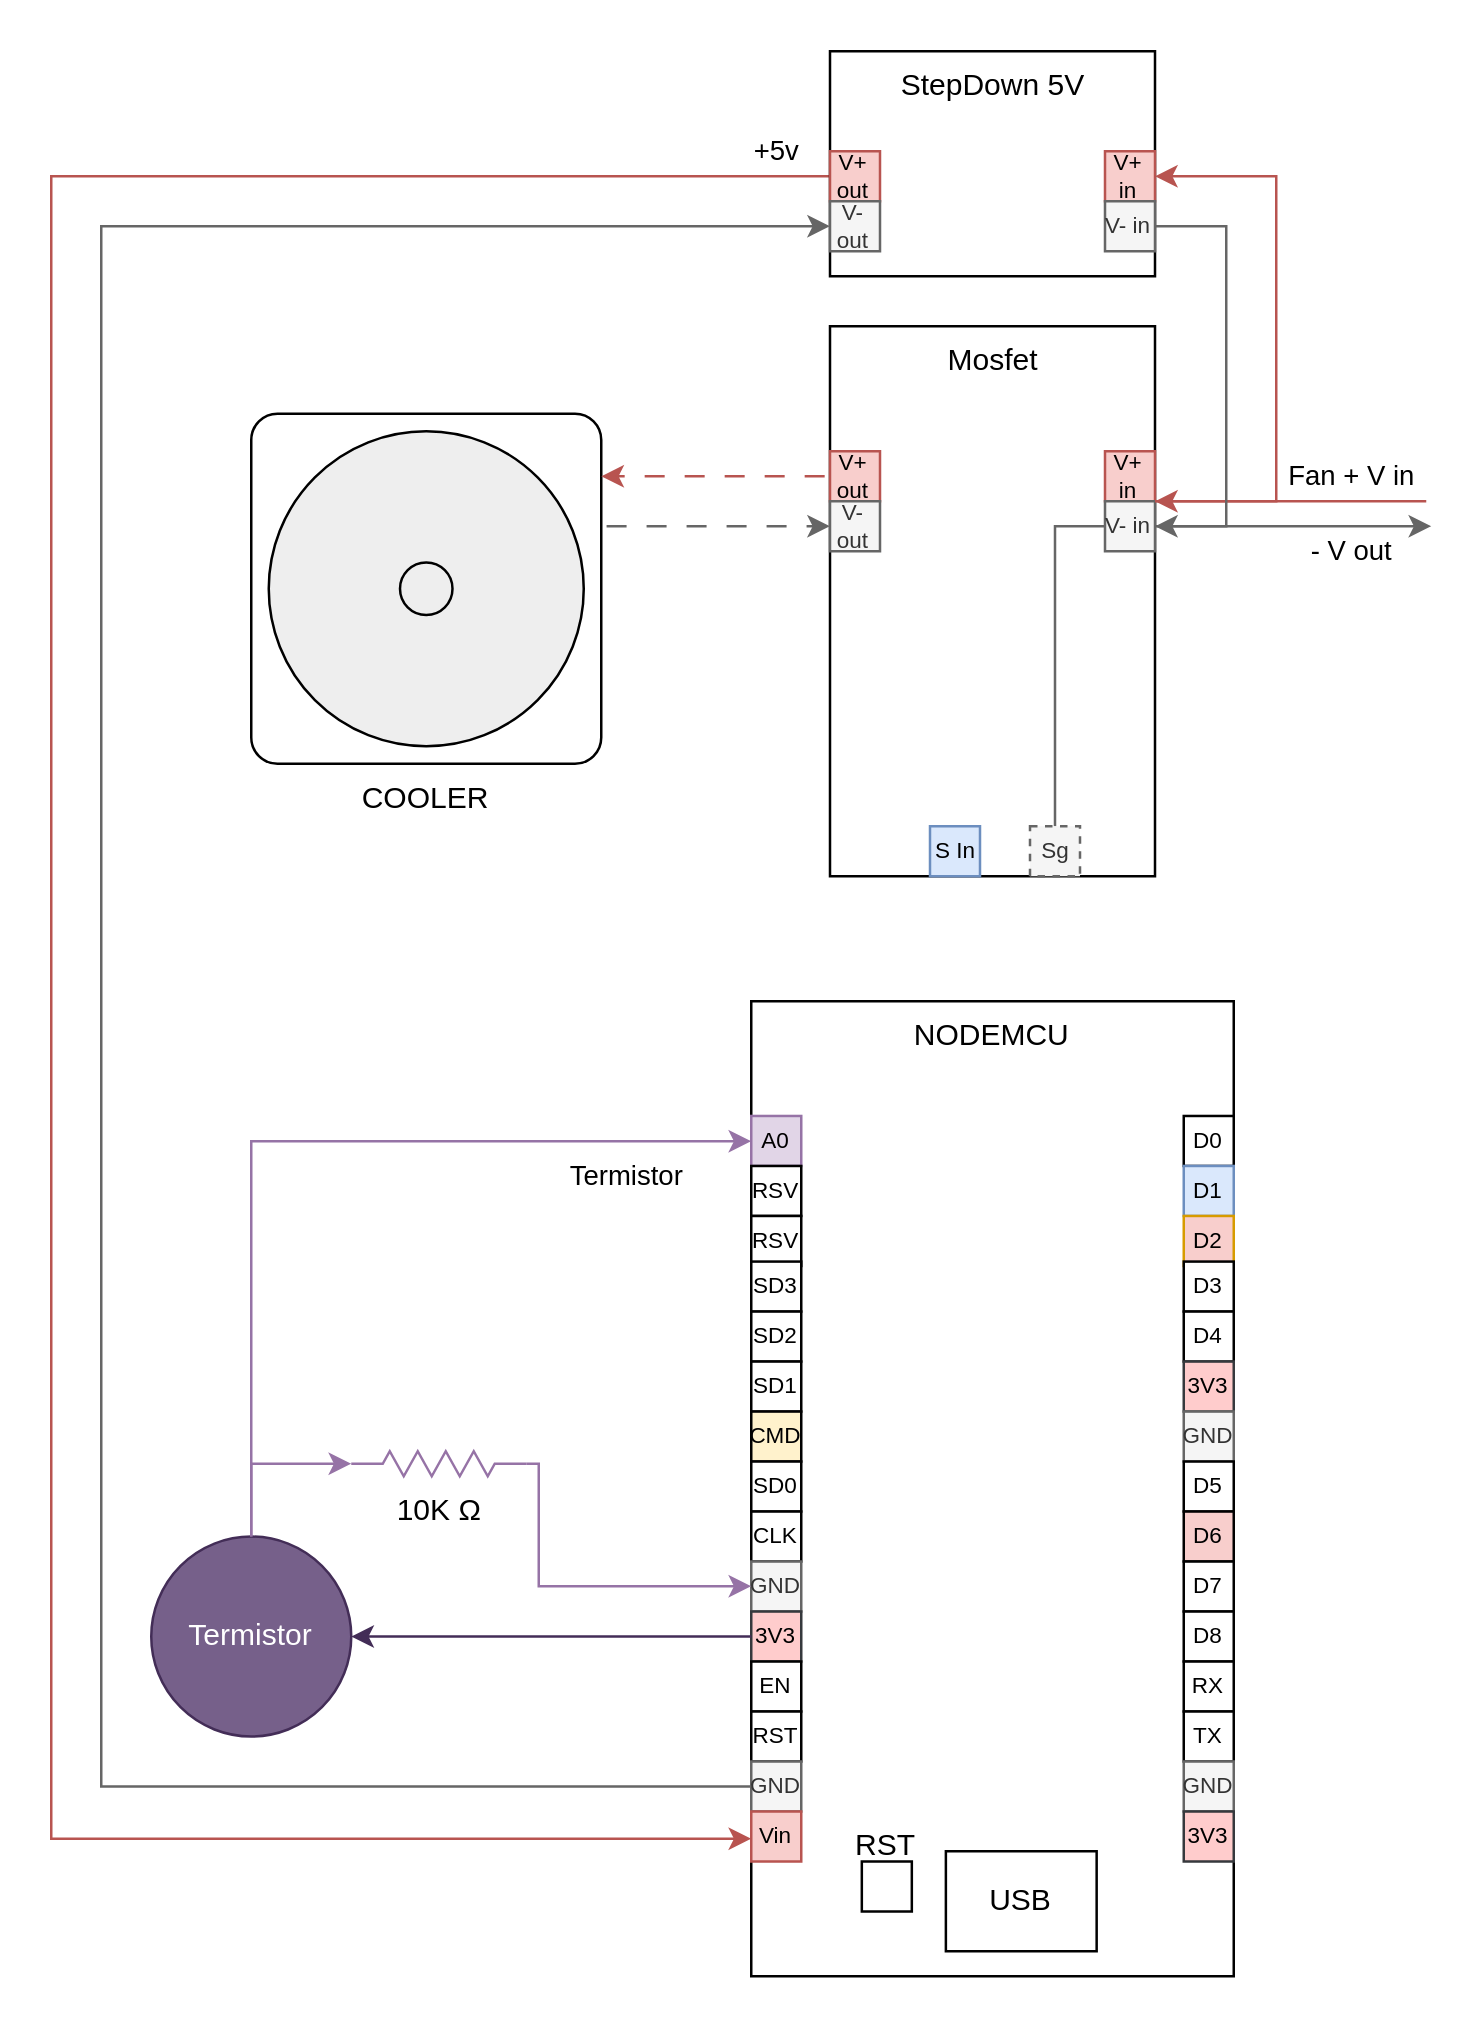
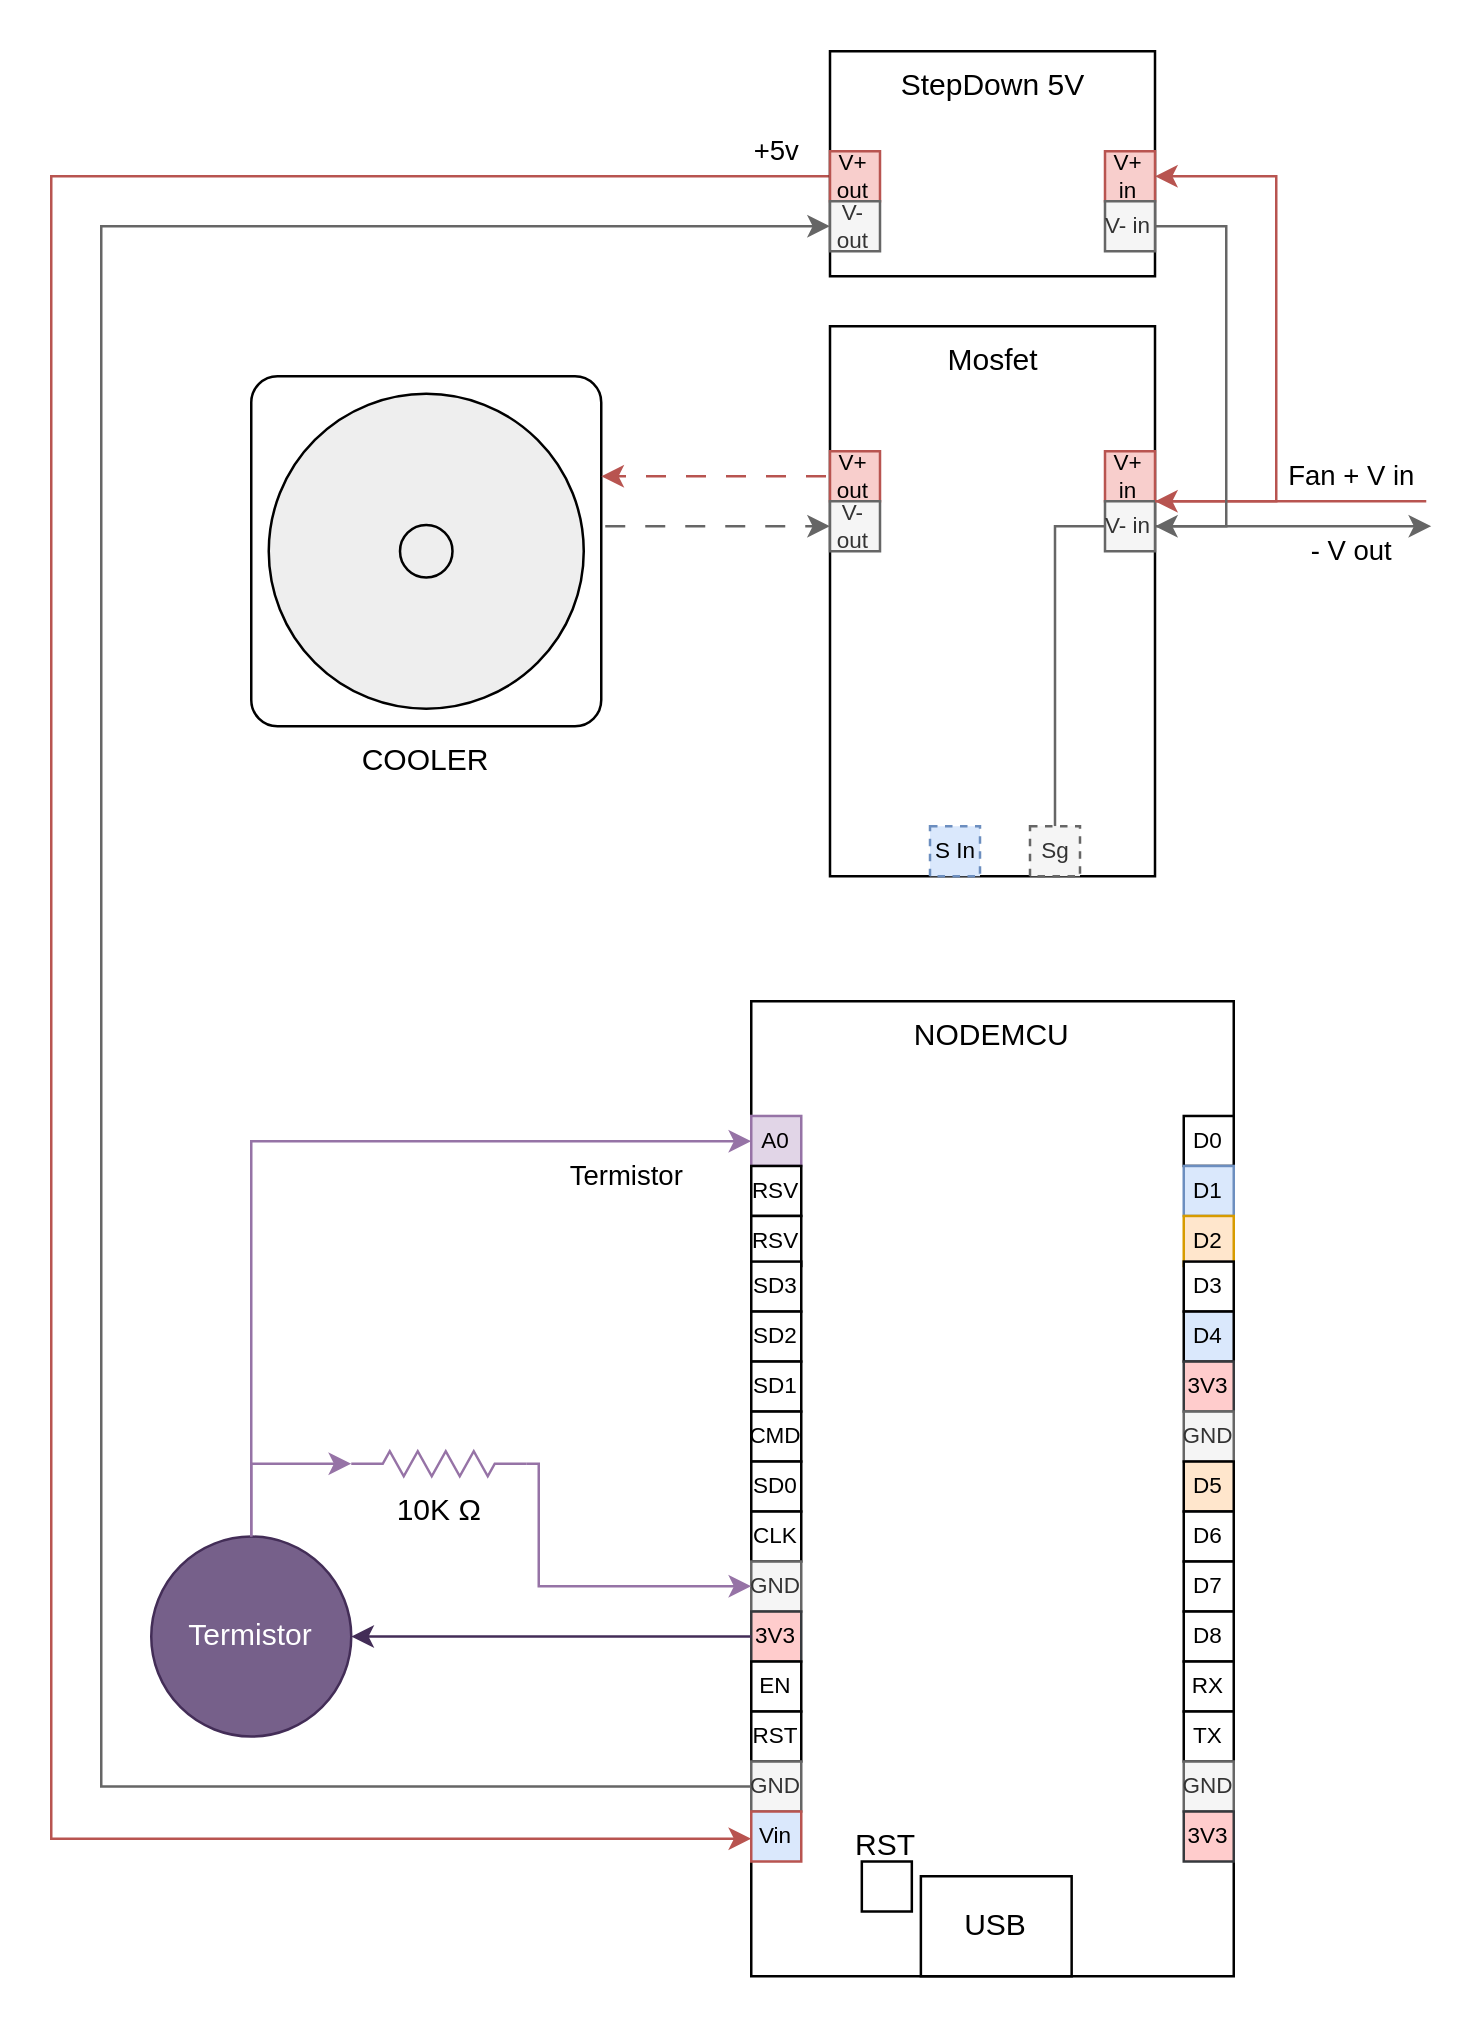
node "COOLER": moved (426, 589) -> (426, 551)
node "S In": style solid -> dashed
node "D2": fillcolor #f8cecc -> #ffe6cc
node "D4": fillcolor #ffffff -> #dae8fc
node "CMD": fillcolor #fff2cc -> #ffffff
node "D5": fillcolor #ffffff -> #ffe6cc
node "D6": fillcolor #f8cecc -> #ffffff
node "Vin": fillcolor #f8cecc -> #dae8fc
node "USB": moved (1021, 1901) -> (996, 1926)
